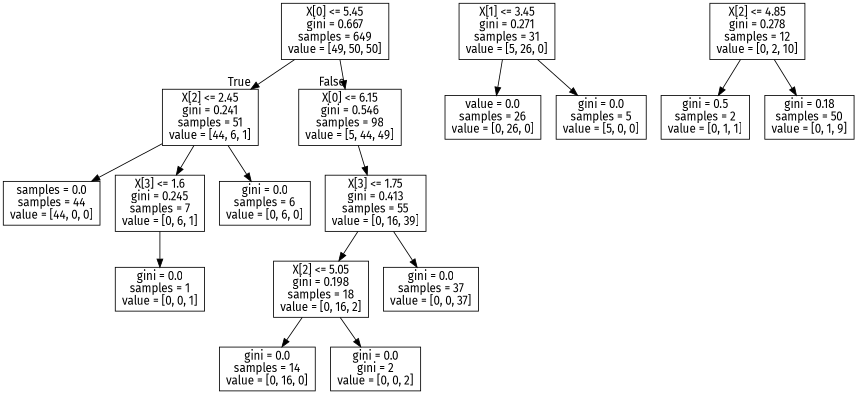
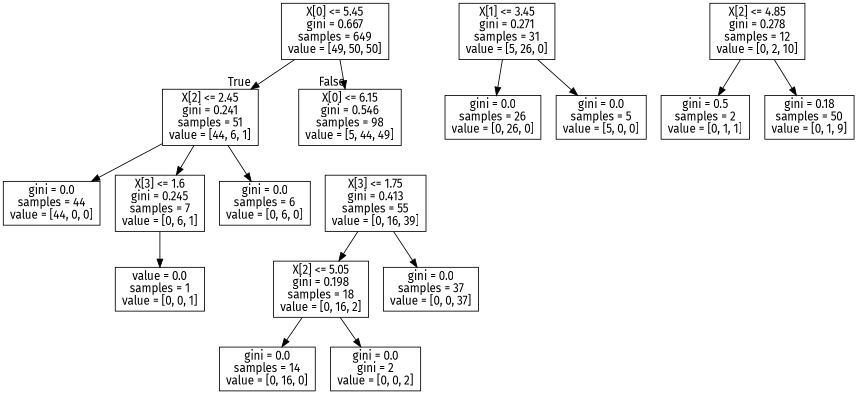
node "value = 0.0 samples = 26 value = [0, 26, 0]": label "value = 0.0 samples = 26 value = [0, 26, 0]" -> "gini = 0.0 samples = 26 value = [0, 26, 0]"
edge "X[0] <= 6.15 gini = 0.546 samples = 98 value = [5, 44, 49]" -> "X[3] <= 1.75 gini = 0.413 samples = 55 value = [0, 16, 39]": removed
node "samples = 0.0 samples = 44 value = [44, 0, 0]": label "samples = 0.0 samples = 44 value = [44, 0, 0]" -> "gini = 0.0 samples = 44 value = [44, 0, 0]"
node "gini = 0.0 samples = 1 value = [0, 0, 1]": label "gini = 0.0 samples = 1 value = [0, 0, 1]" -> "value = 0.0 samples = 1 value = [0, 0, 1]"
